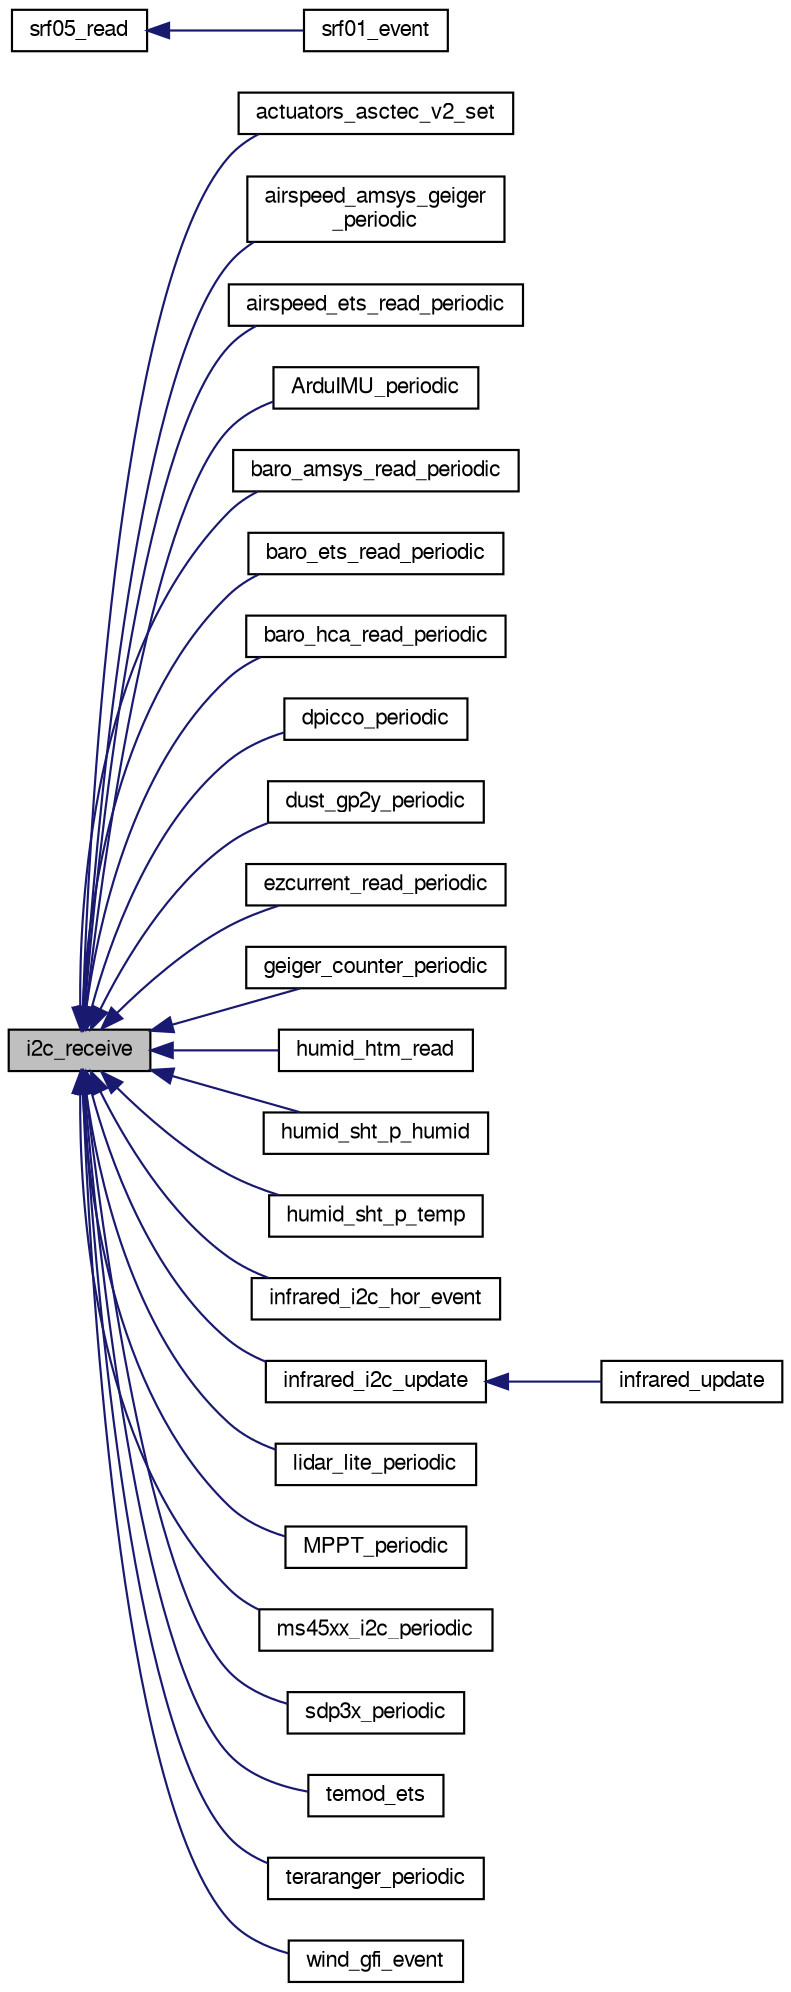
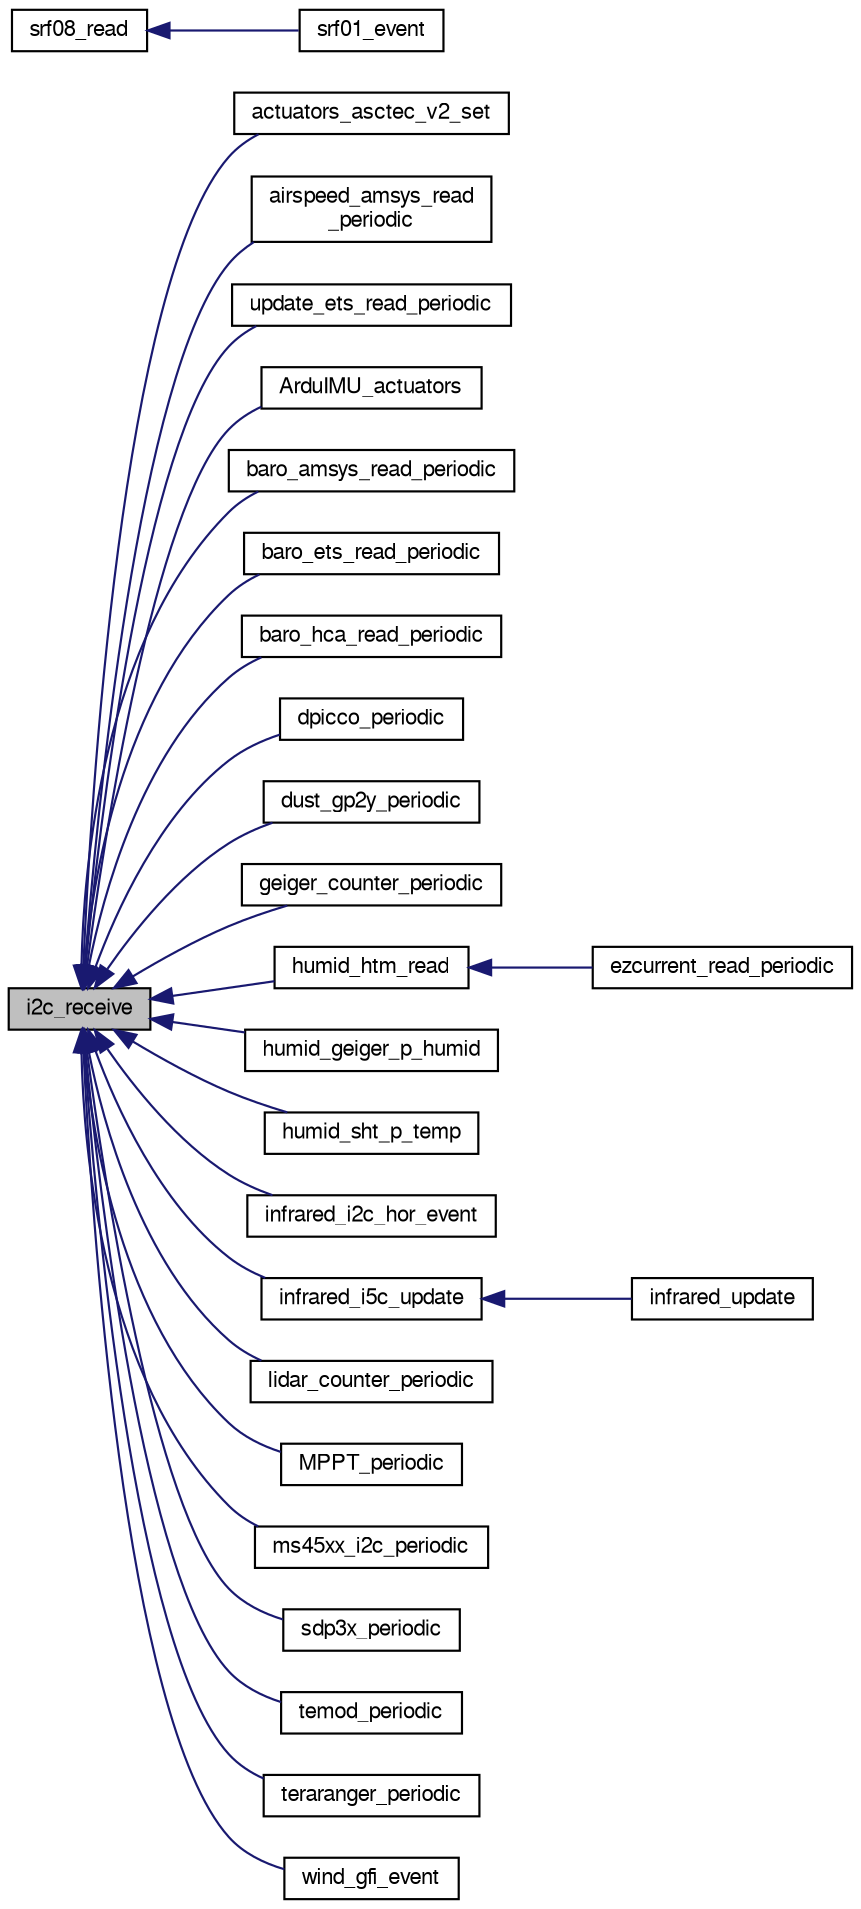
node "srf05_read": label "srf05_read" -> "srf08_read"
node "airspeed_amsys_geiger _periodic": label "airspeed_amsys_geiger _periodic" -> "airspeed_amsys_read _periodic"
node "airspeed_ets_read_periodic": label "airspeed_ets_read_periodic" -> "update_ets_read_periodic"
node "ArduIMU_periodic": label "ArduIMU_periodic" -> "ArduIMU_actuators"
edge "ezcurrent_read_periodic" -> "i2c_receive": now "ezcurrent_read_periodic" -> "humid_htm_read"
node "humid_sht_p_humid": label "humid_sht_p_humid" -> "humid_geiger_p_humid"
node "infrared_i2c_update": label "infrared_i2c_update" -> "infrared_i5c_update"
node "lidar_lite_periodic": label "lidar_lite_periodic" -> "lidar_counter_periodic"
node "temod_ets": label "temod_ets" -> "temod_periodic"
